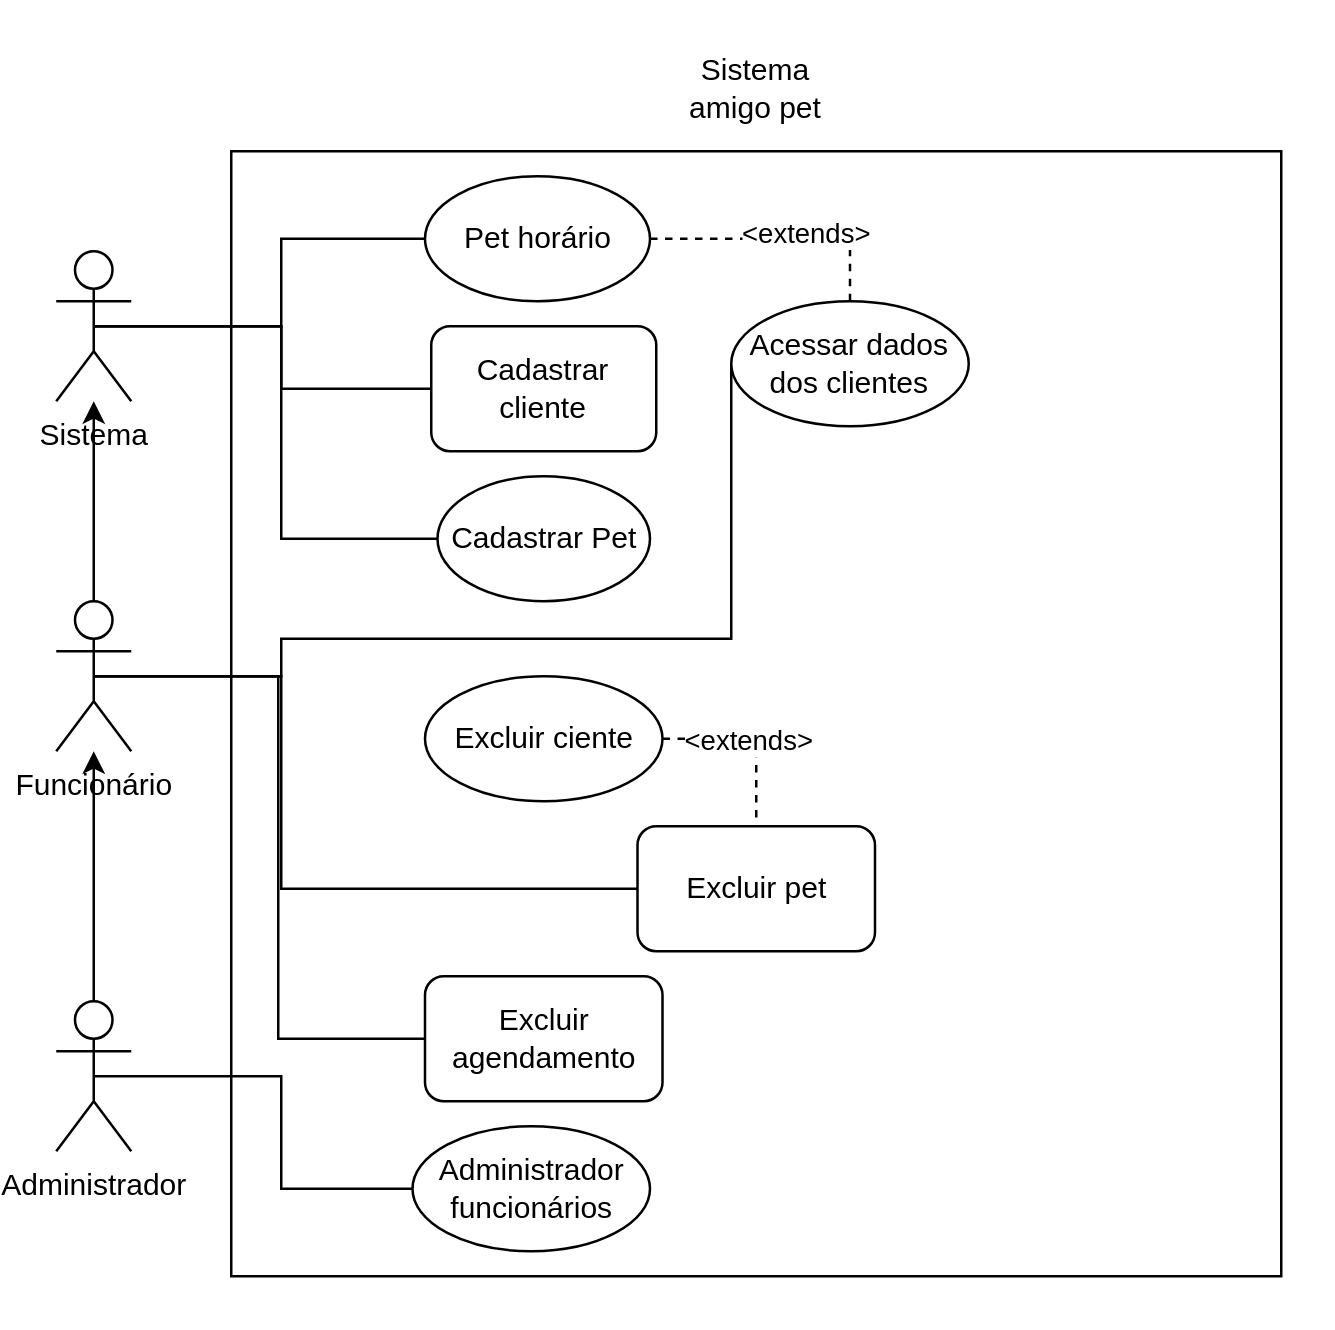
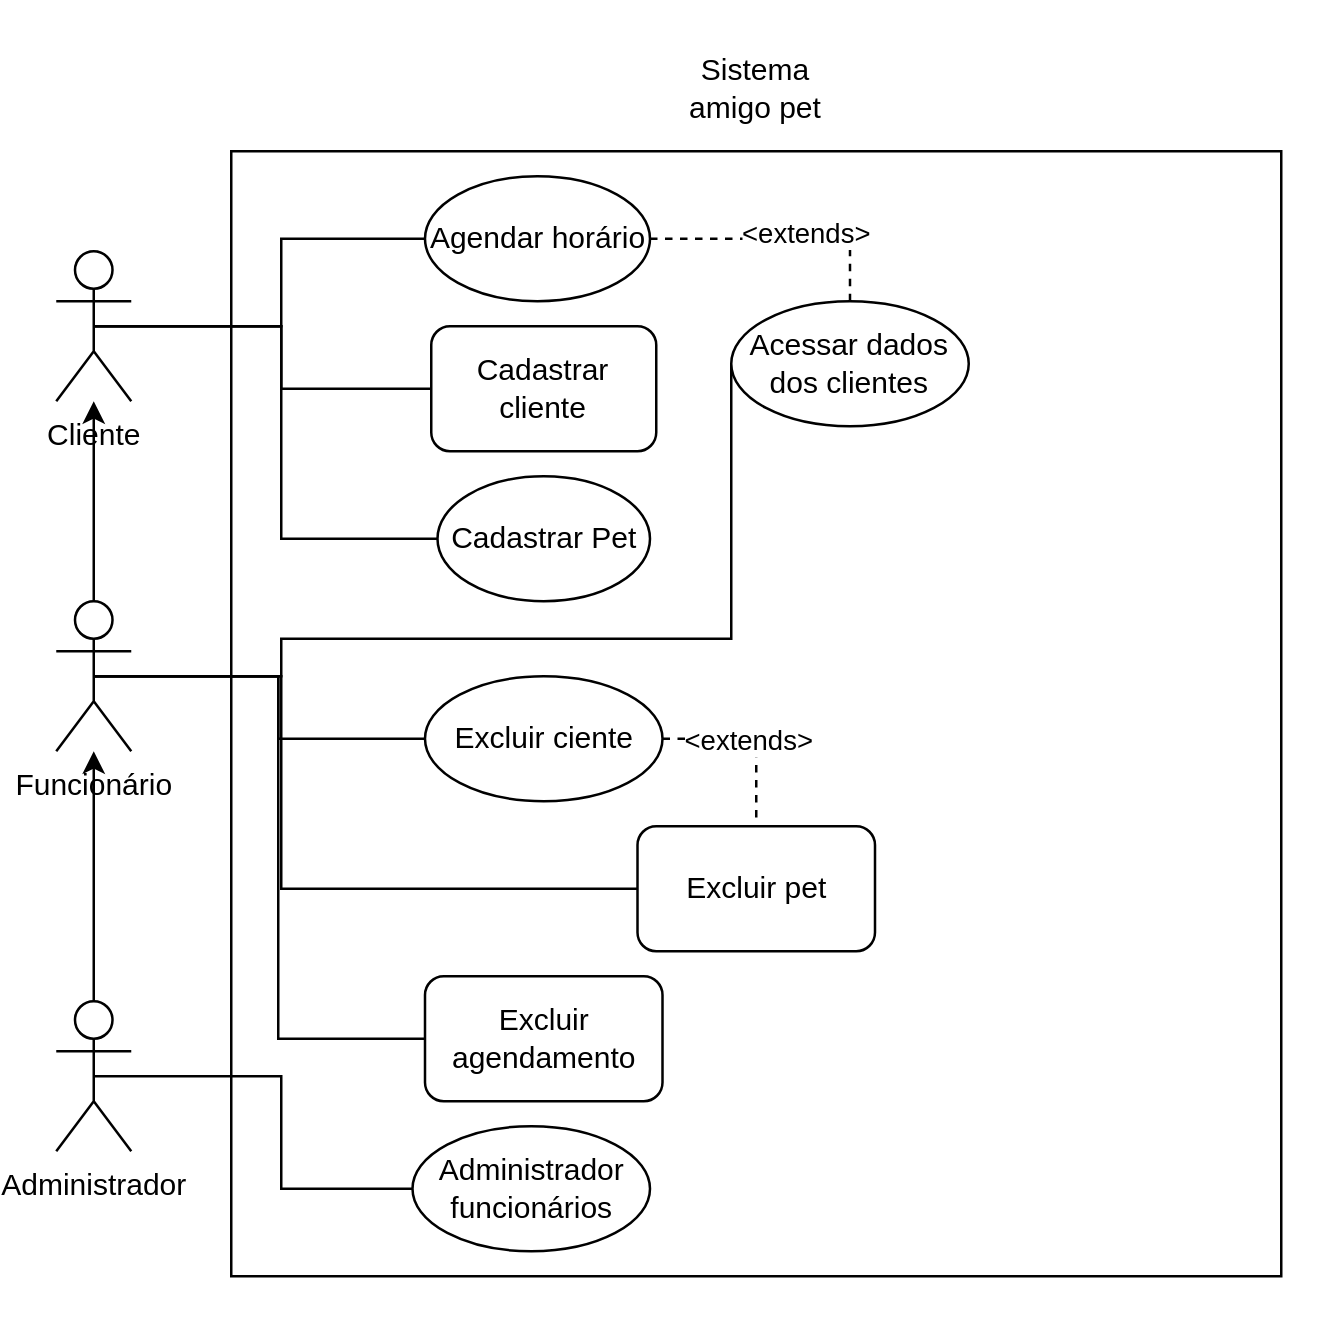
node "Pet horário": label "Pet horário" -> "Agendar horário"
node "Sistema": label "Sistema" -> "Cliente"
edge "Funcionário" -- "Excluir ciente": added
